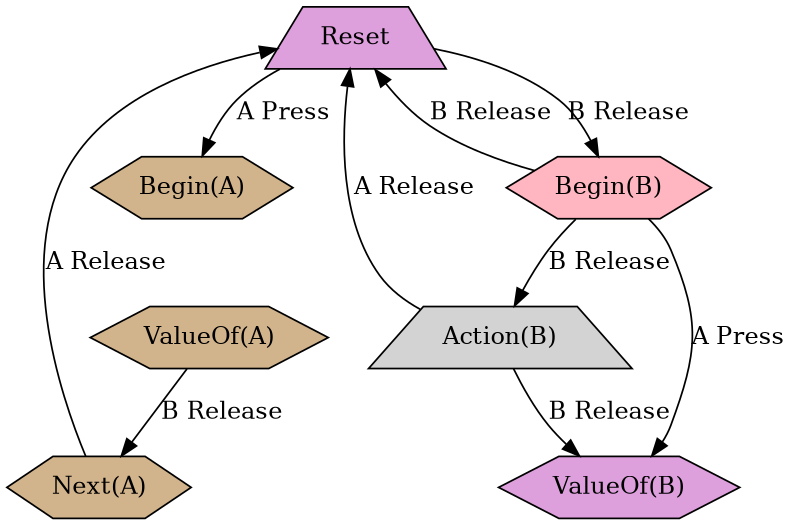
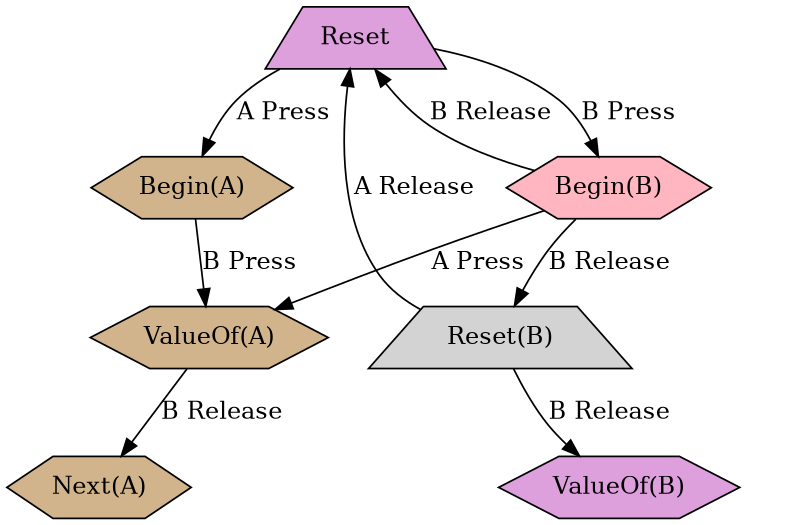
edge "Reset" -> "Begin(B)": label "B Release" -> "B Press"
edge "Next(A)" -> "Reset": removed, label "A Release"
edge "Begin(A)" -> "ValueOf(A)": added, label "B Press"
edge "Begin(B)" -> "ValueOf(B)": now "Begin(B)" -> "ValueOf(A)"
node "Action(B)": label "Action(B)" -> "Reset(B)"
